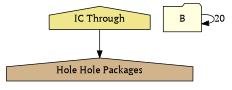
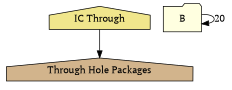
node "Hole Hole Packages": label "Hole Hole Packages" -> "Through Hole Packages"
